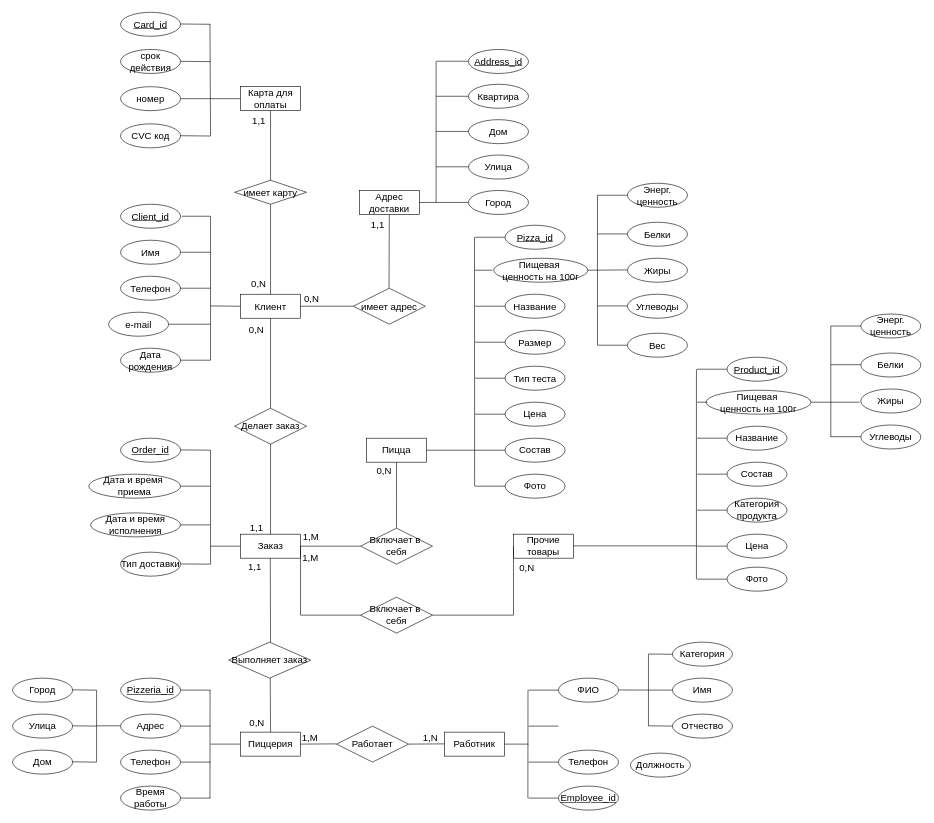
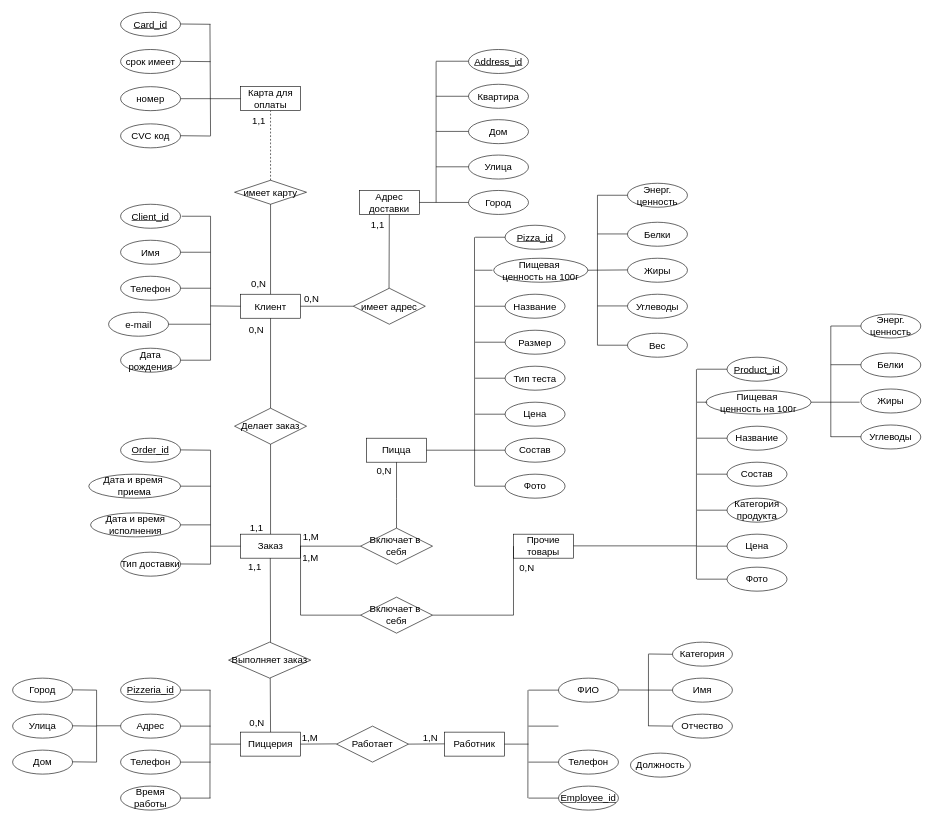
node "срок действия": label "срок действия" -> "срок имеет"
edge "Карта для оплаты" -- "имеет карту": style solid -> dashed
